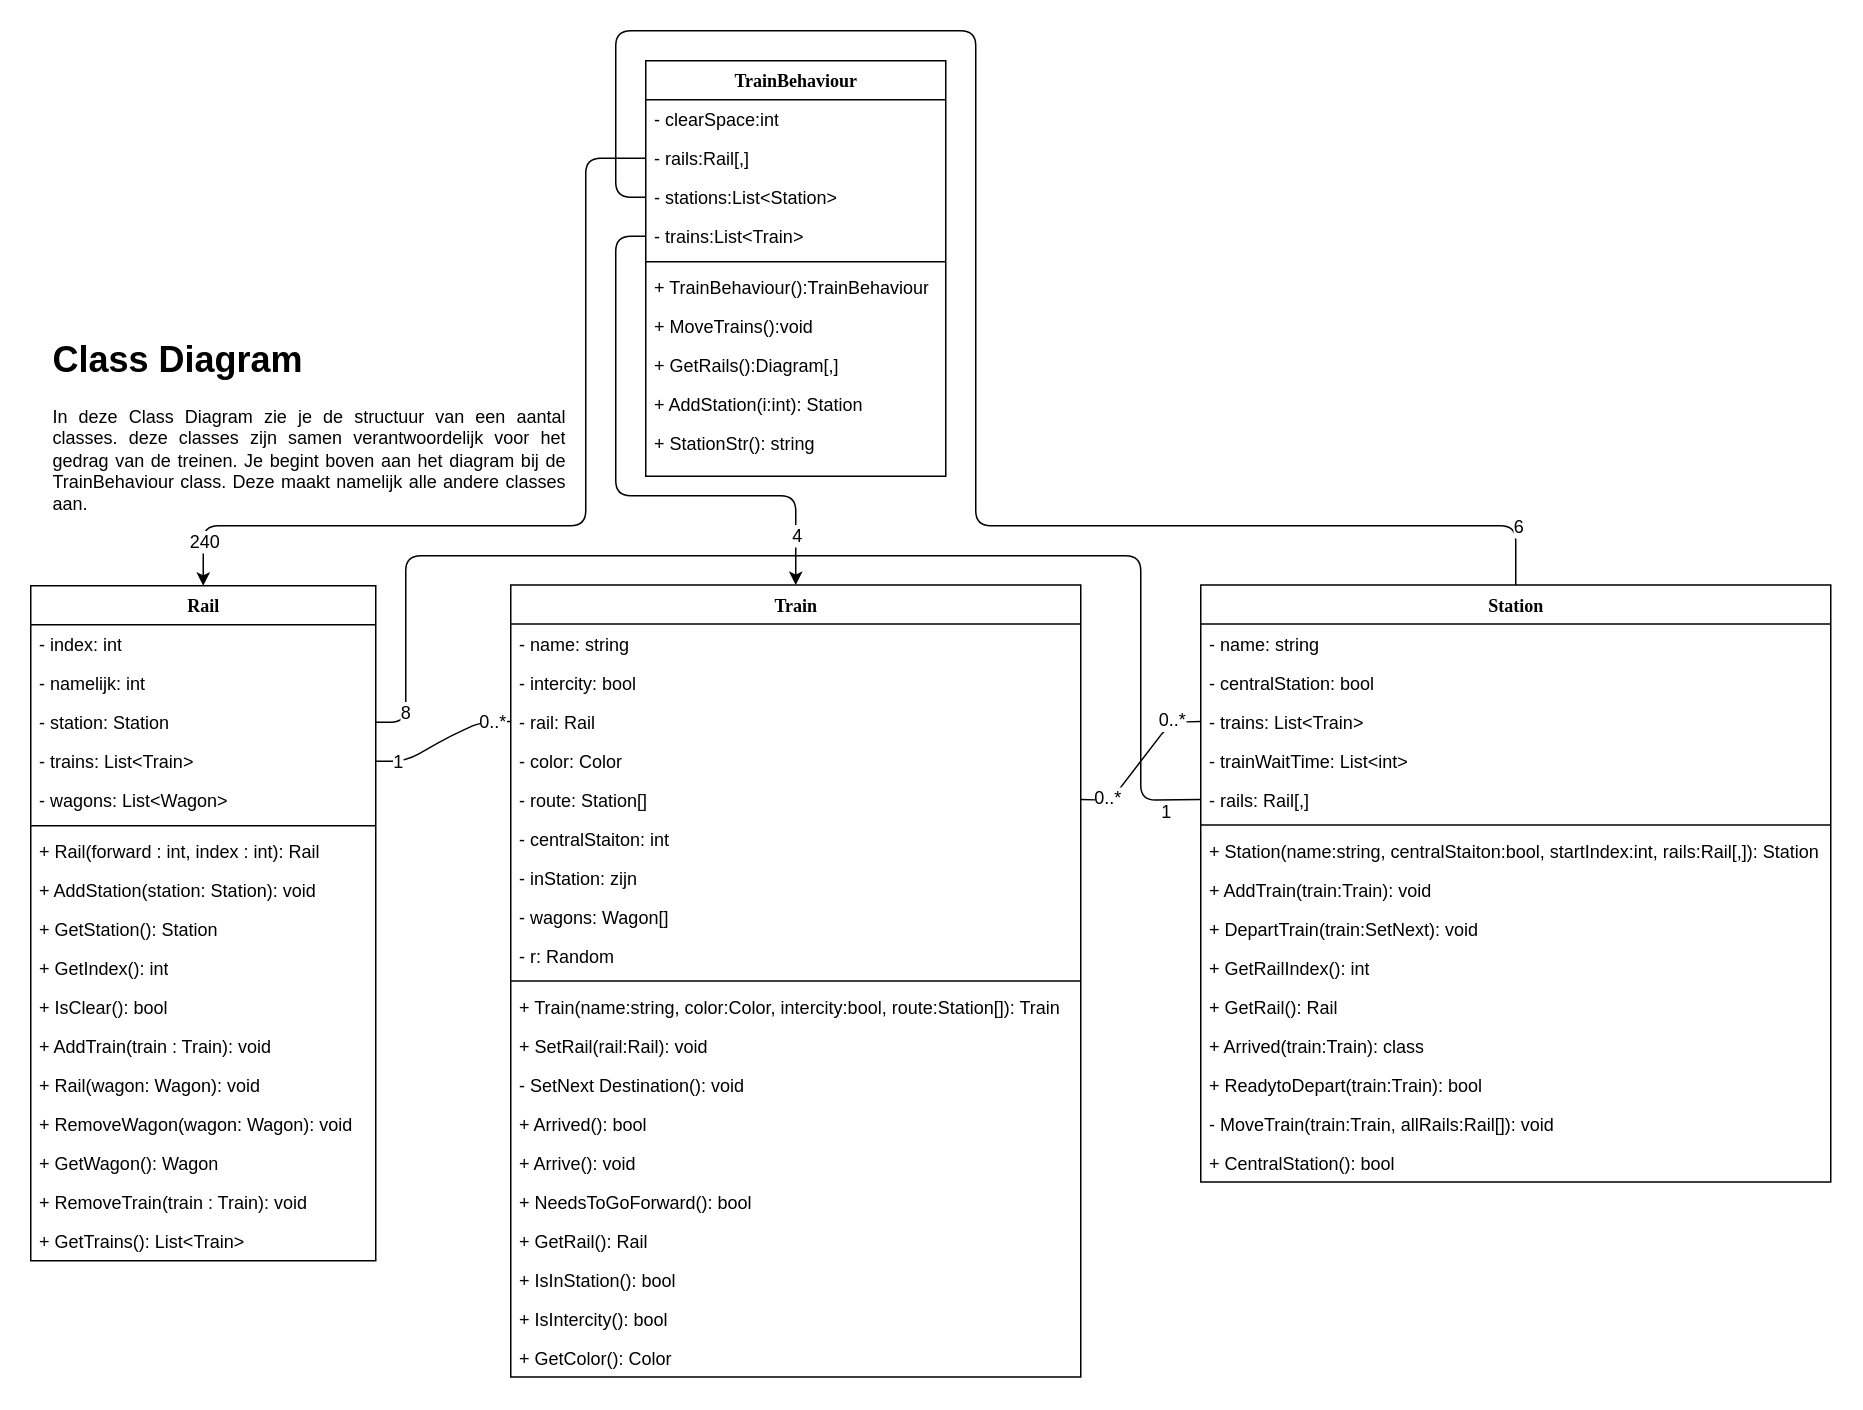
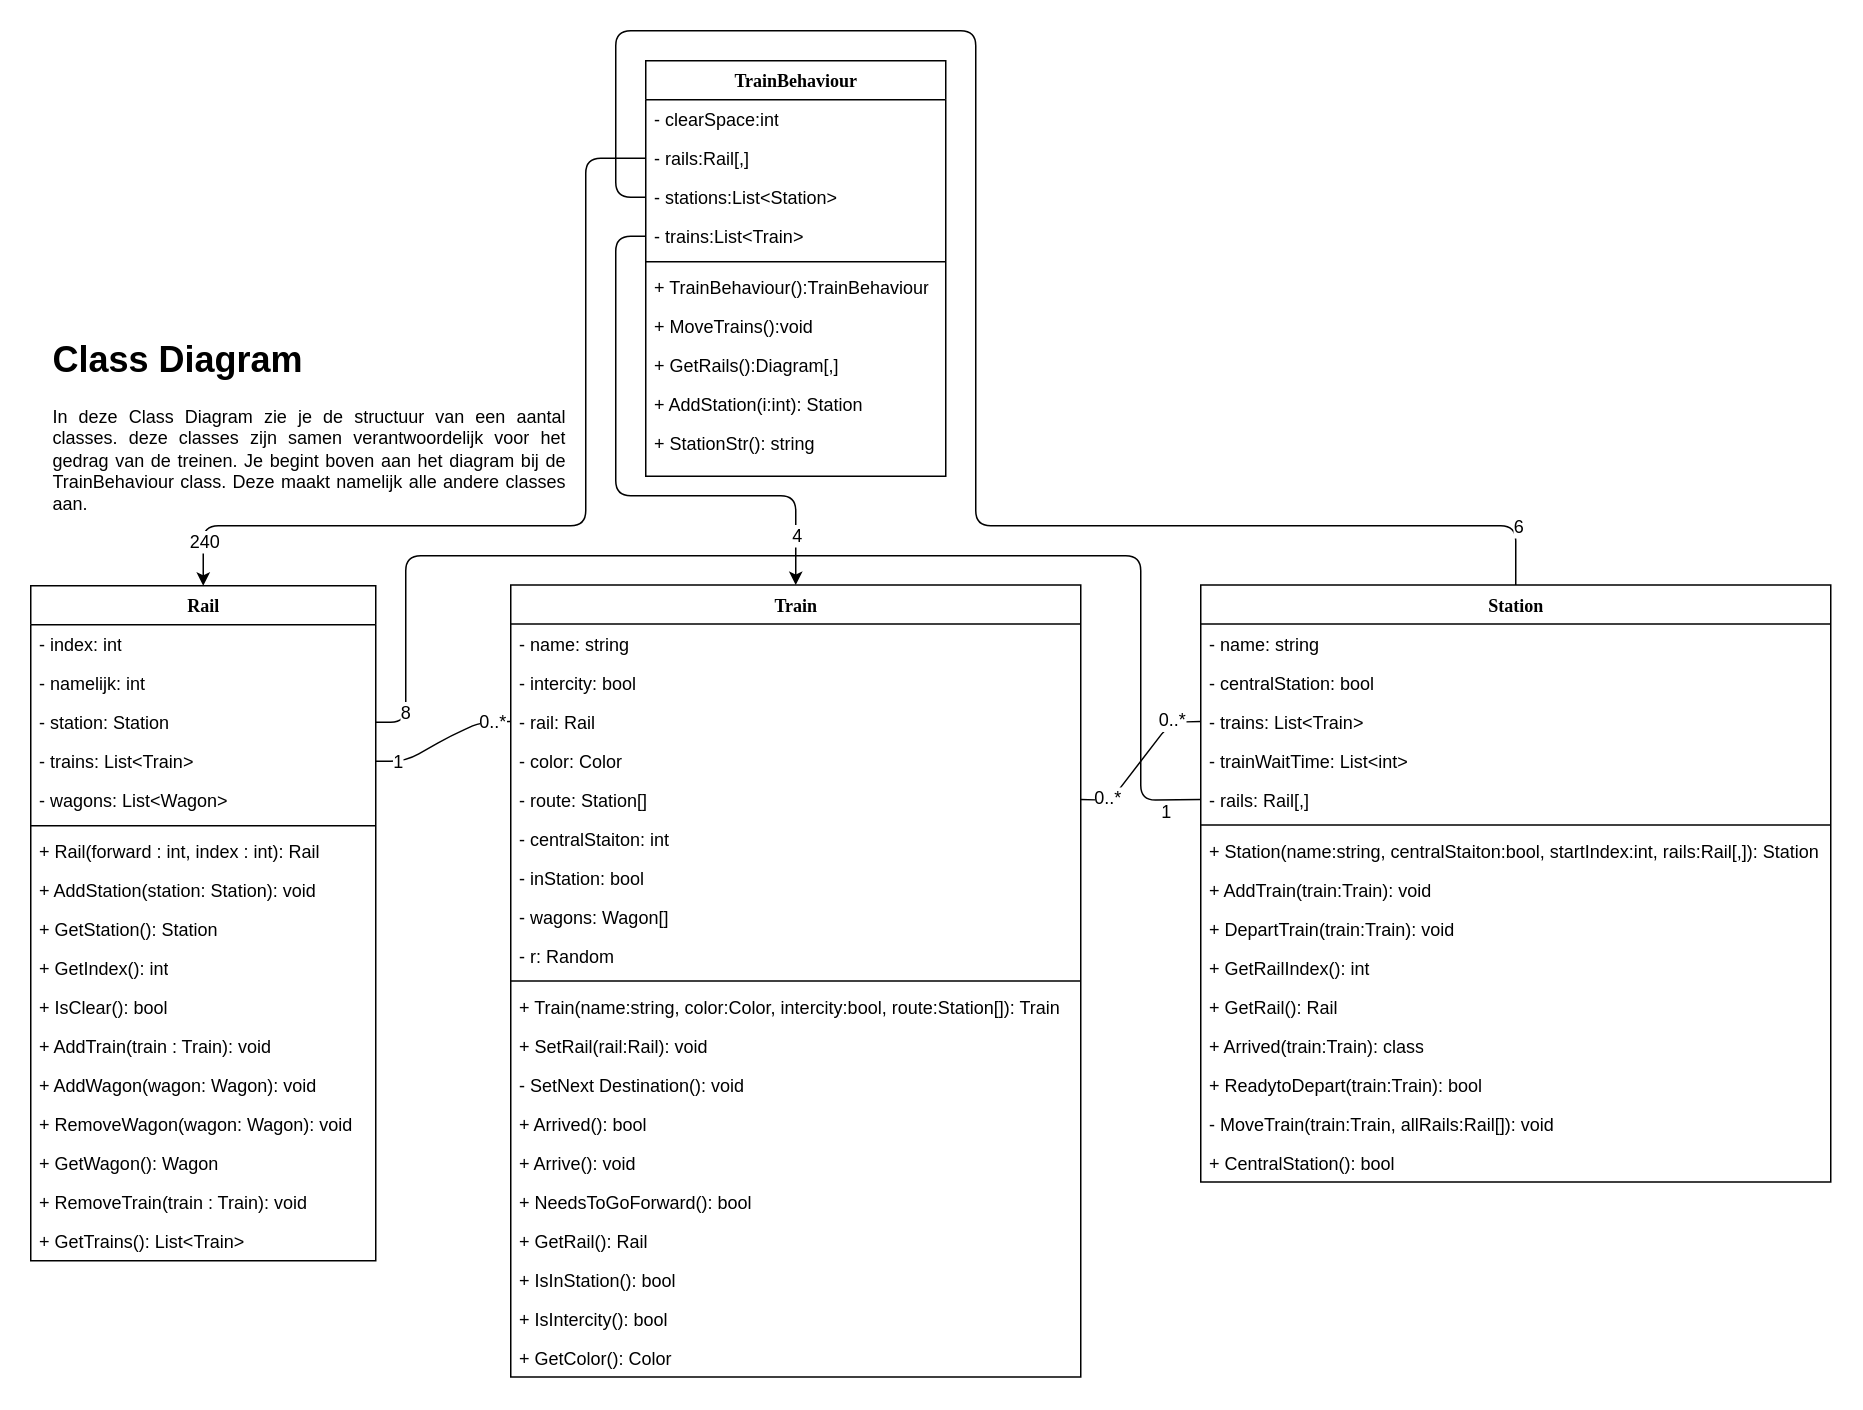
node "- inStation: zijn": label "- inStation: zijn" -> "- inStation: bool"
node "+ DepartTrain(train:SetNext): void": label "+ DepartTrain(train:SetNext): void" -> "+ DepartTrain(train:Train): void"
node "+ Rail(wagon: Wagon): void": label "+ Rail(wagon: Wagon): void" -> "+ AddWagon(wagon: Wagon): void"
